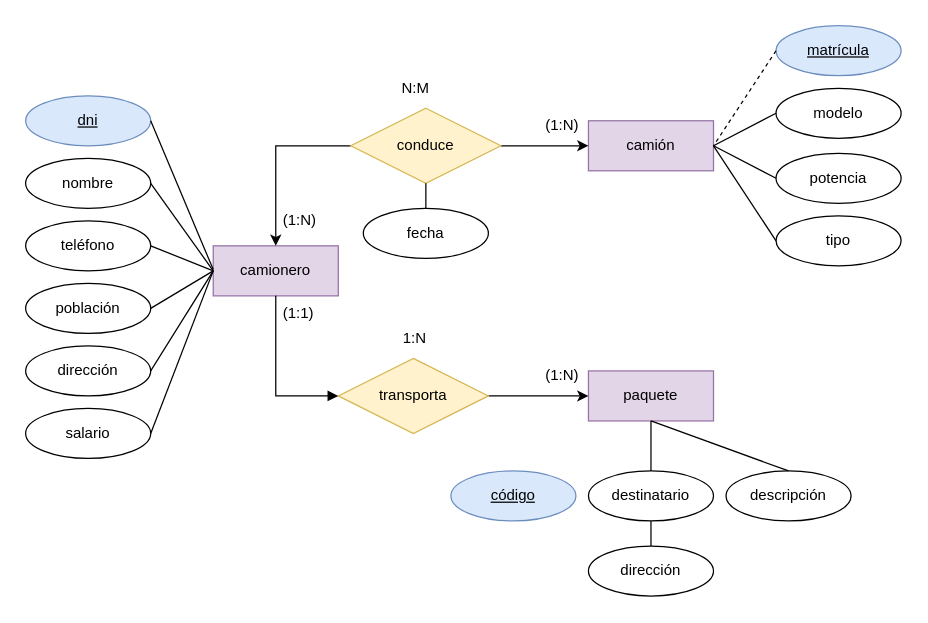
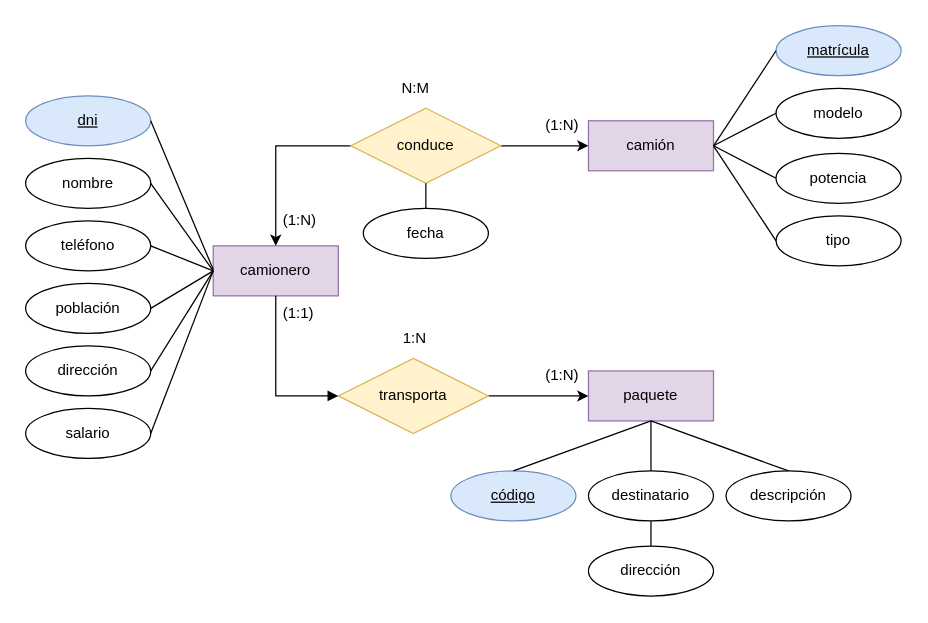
edge "matrícula" -- "camión": style dashed -> solid
edge "paquete" -- "código": added
